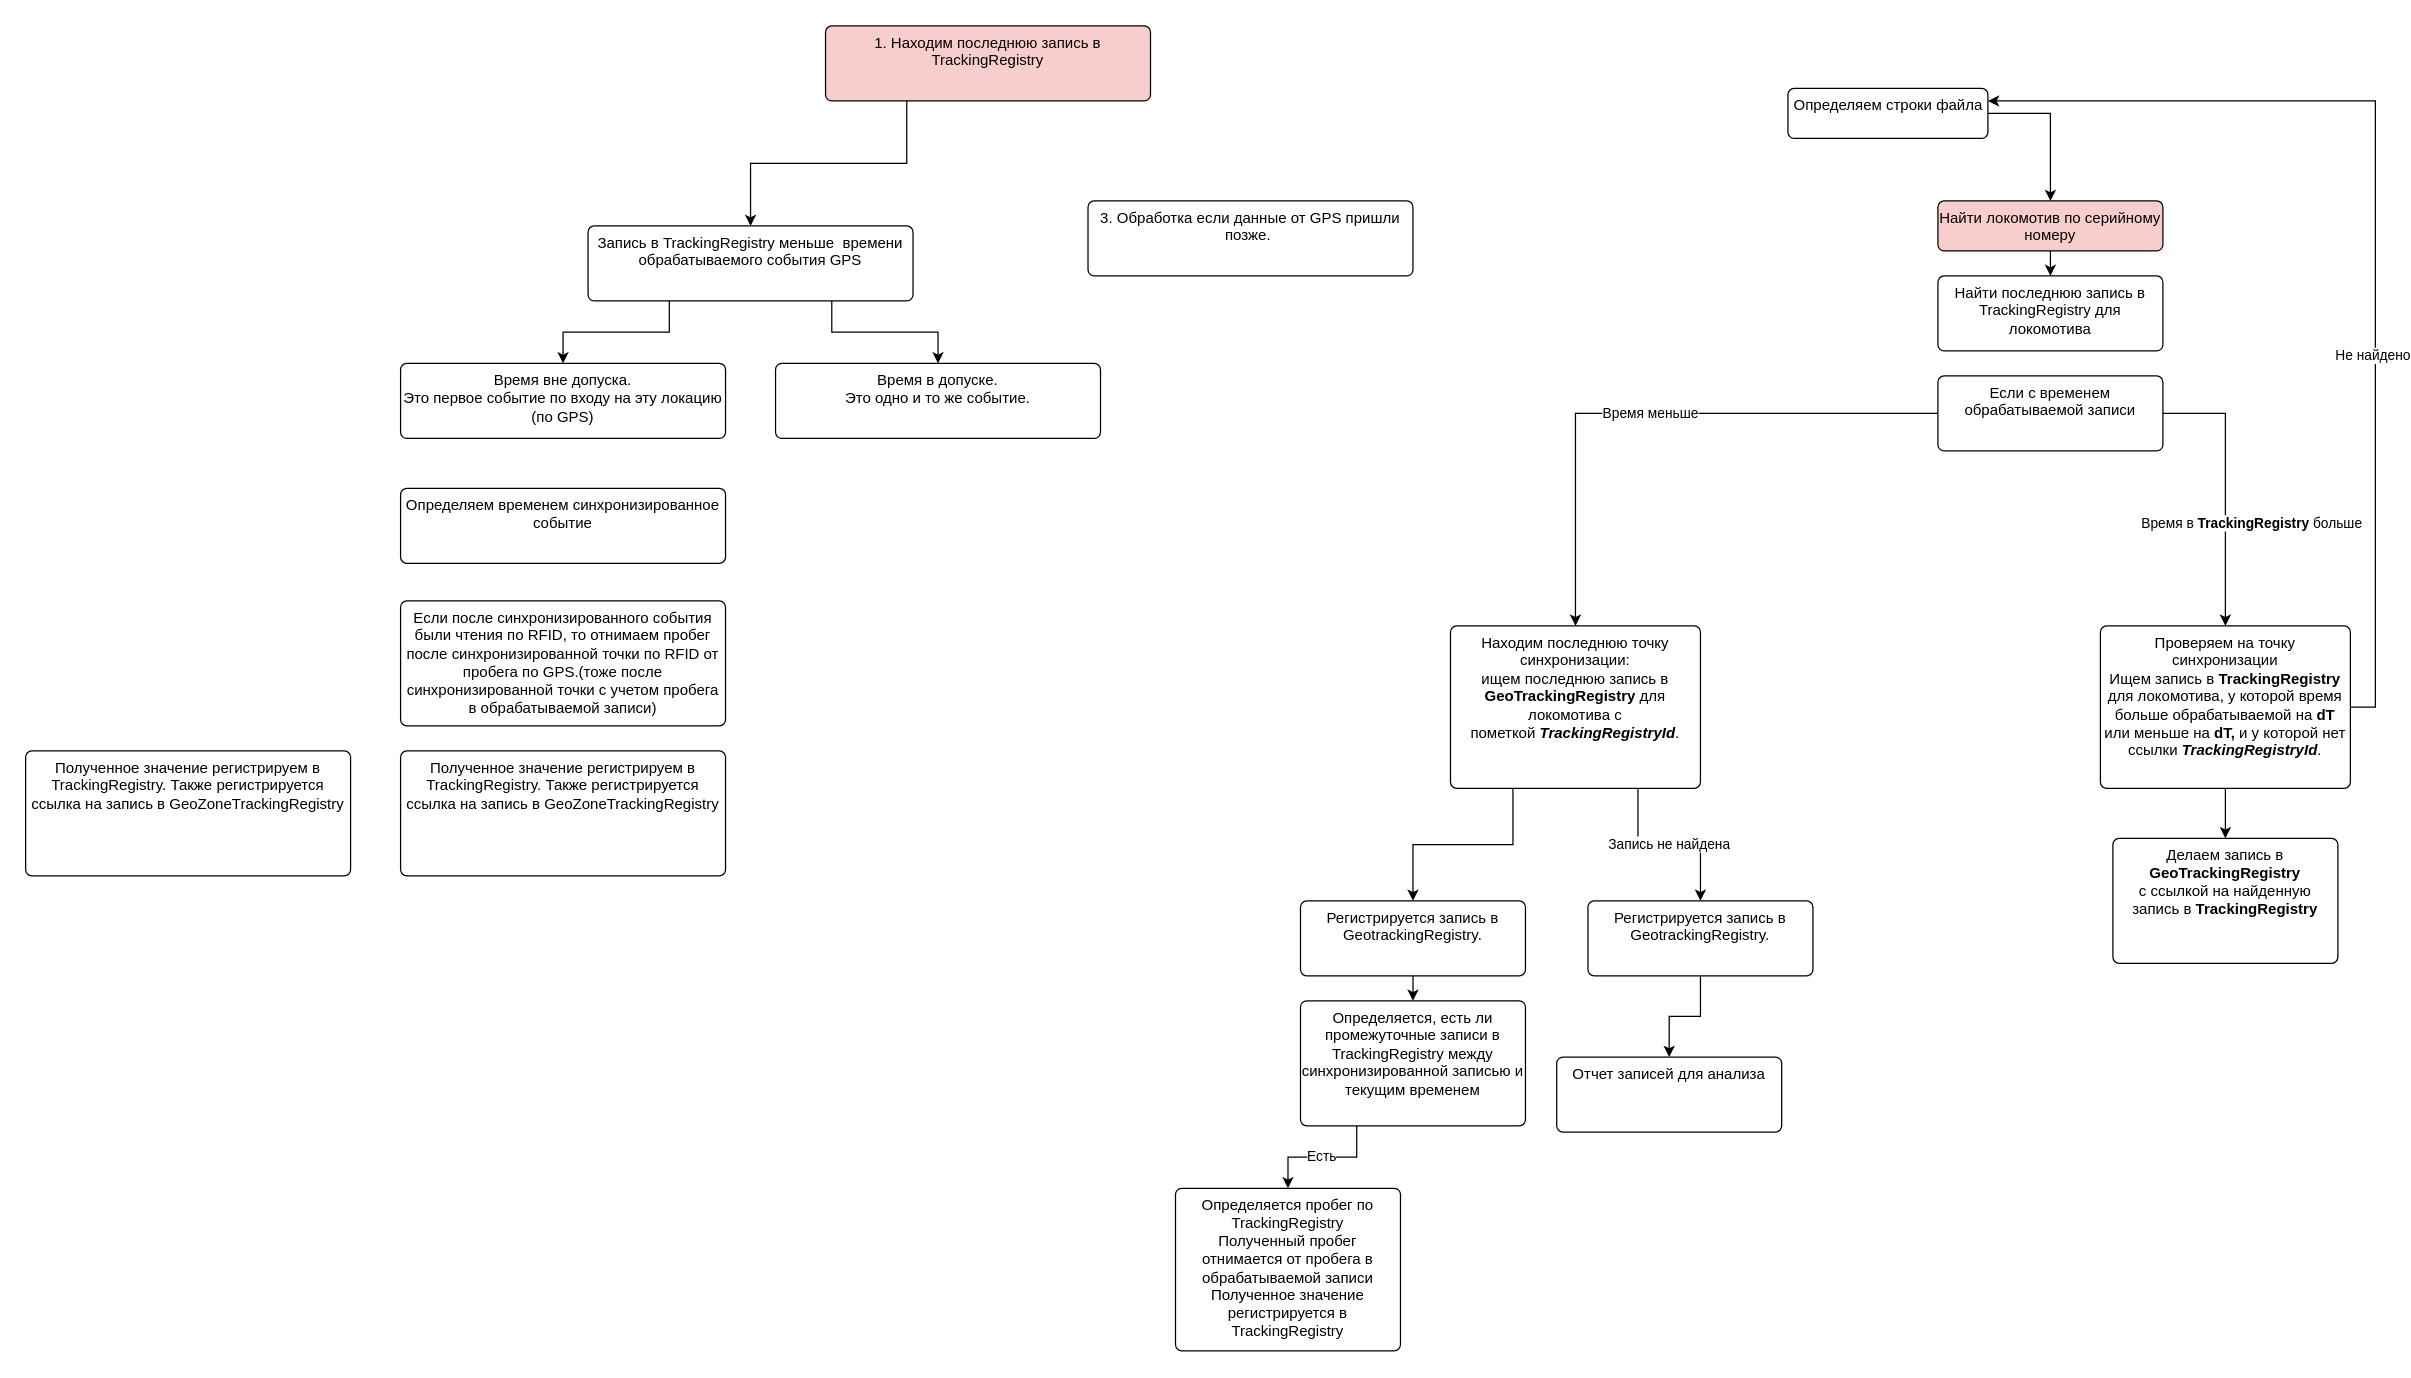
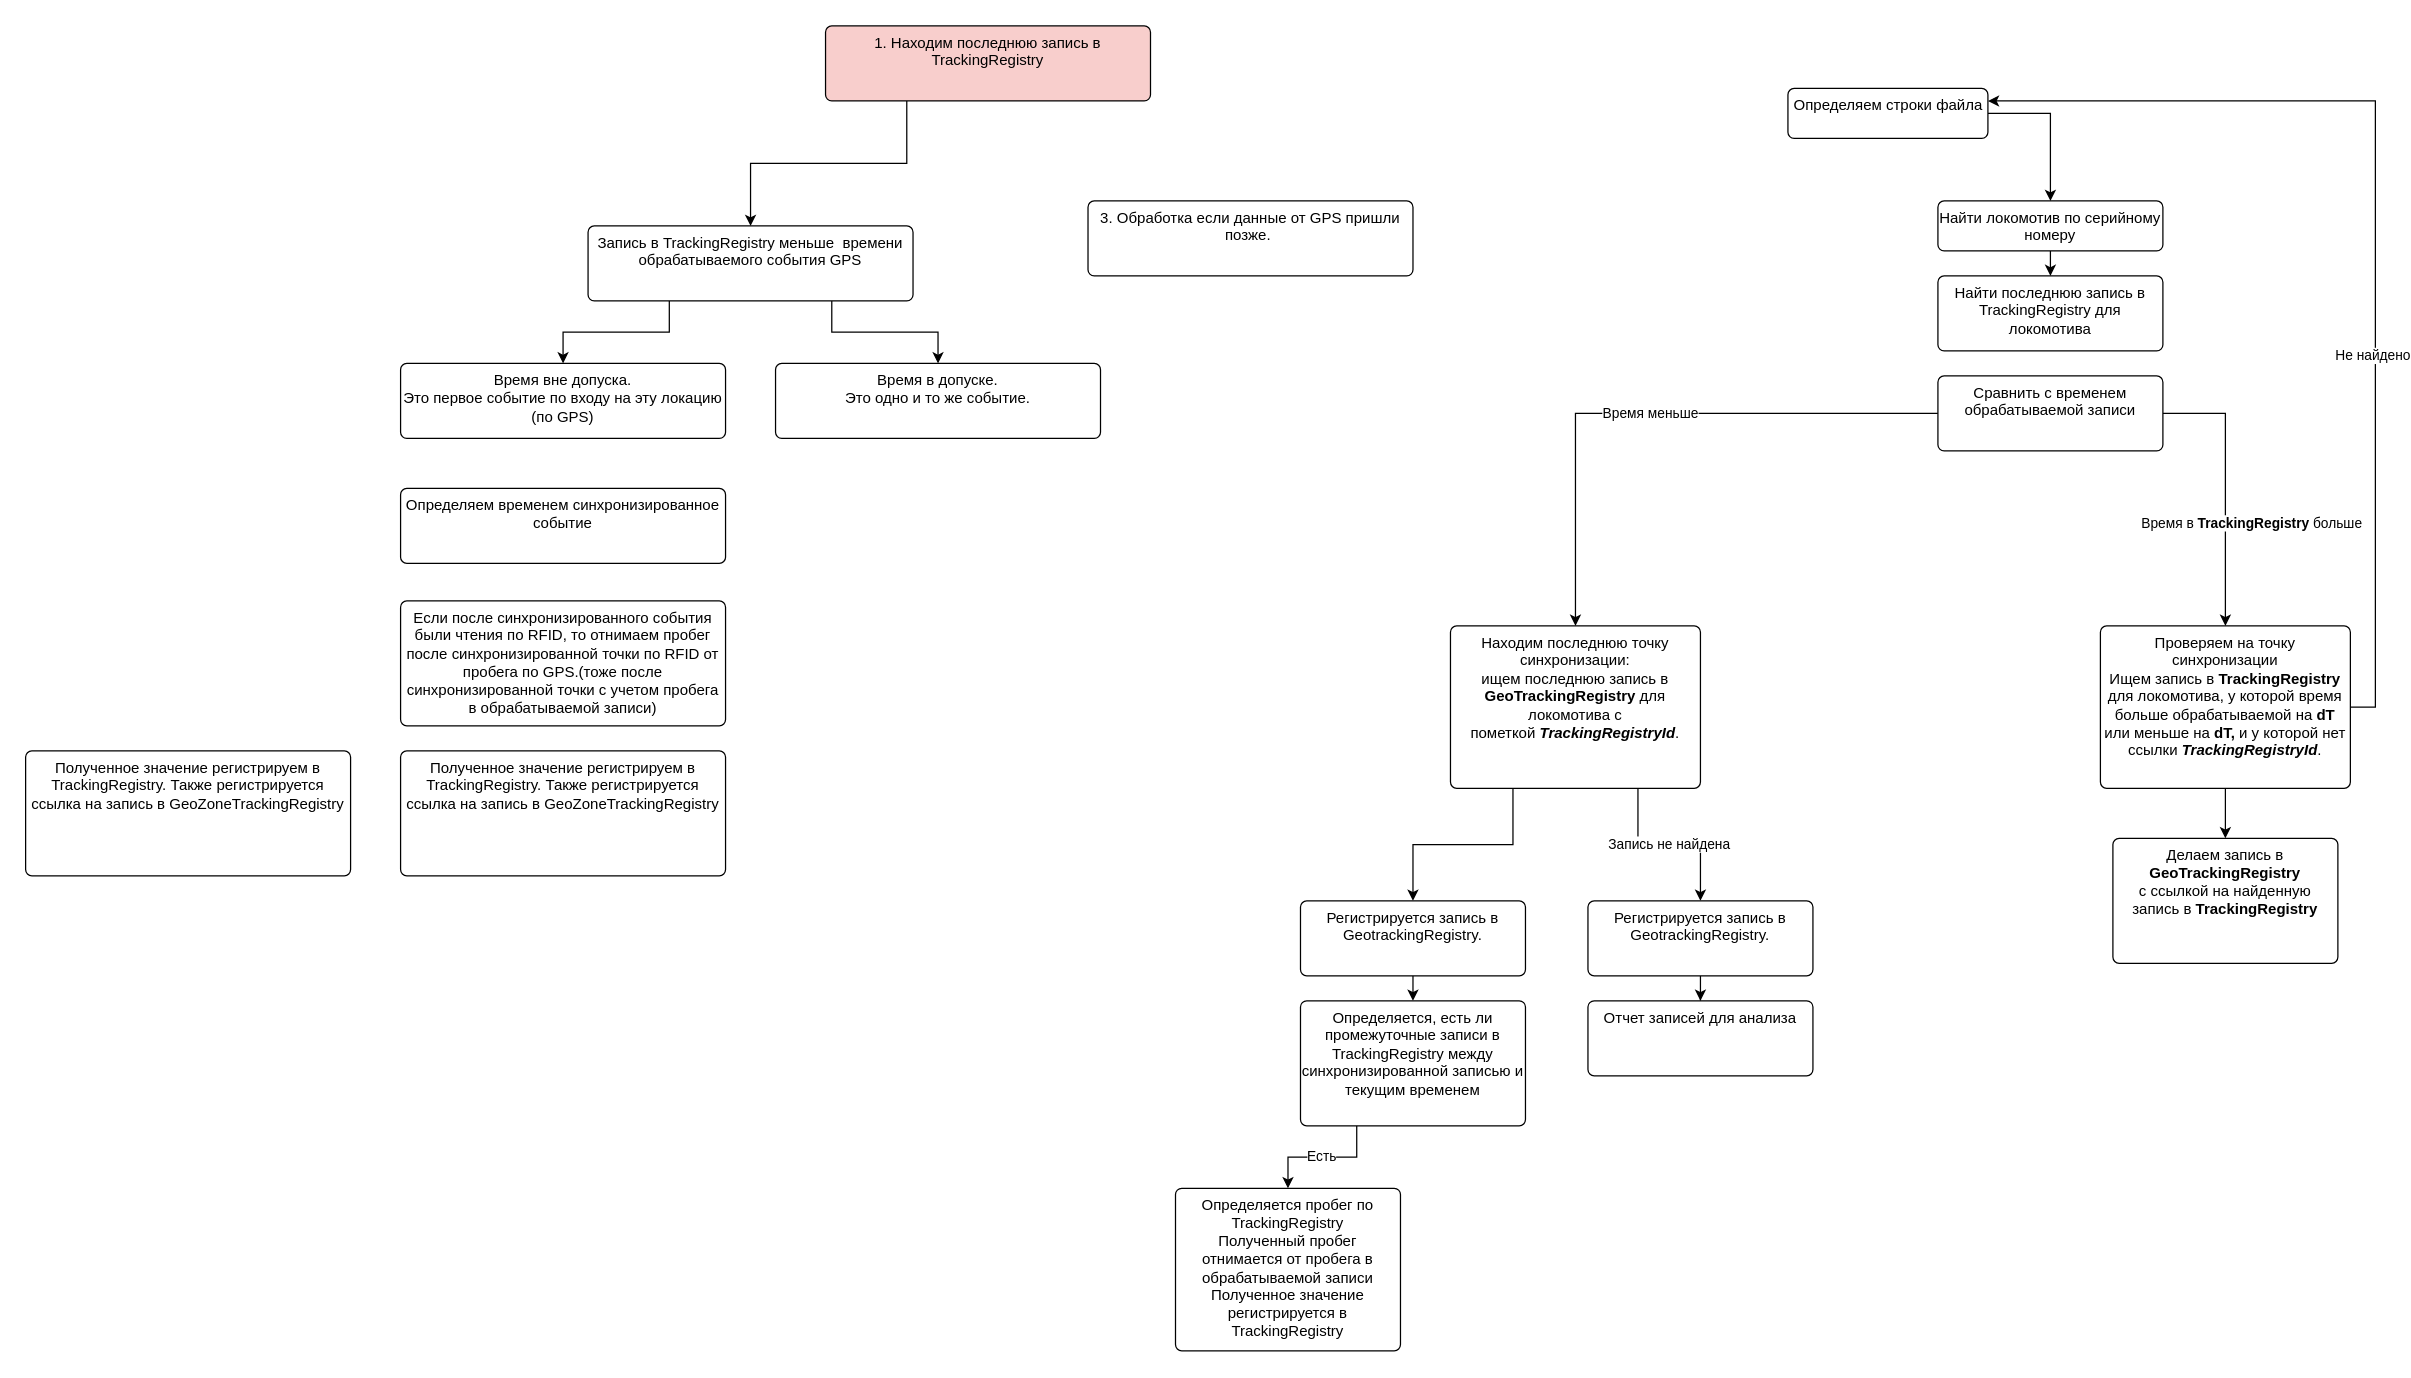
node "Найти локомотив по серийному номеру": fillcolor #f8cecc -> #ffffff
node "Если с временем обрабатываемой записи": label "Если с временем обрабатываемой записи" -> "Сравнить с временем обрабатываемой записи"
node "Отчет записей для анализа": moved (1669, 1094) -> (1701, 1038)
